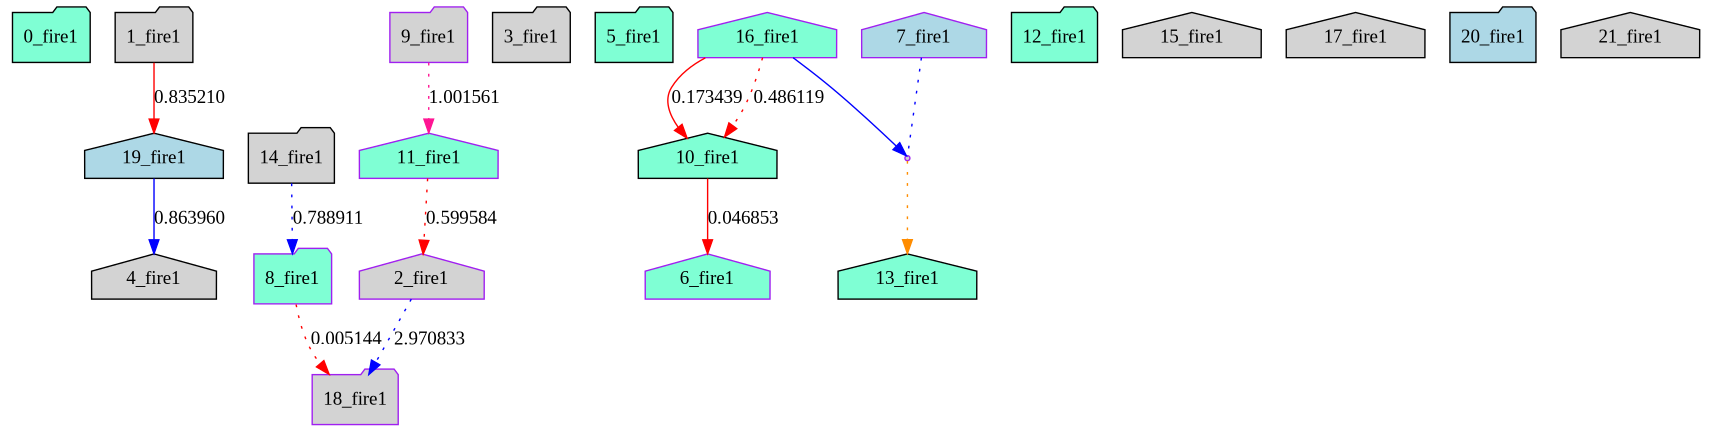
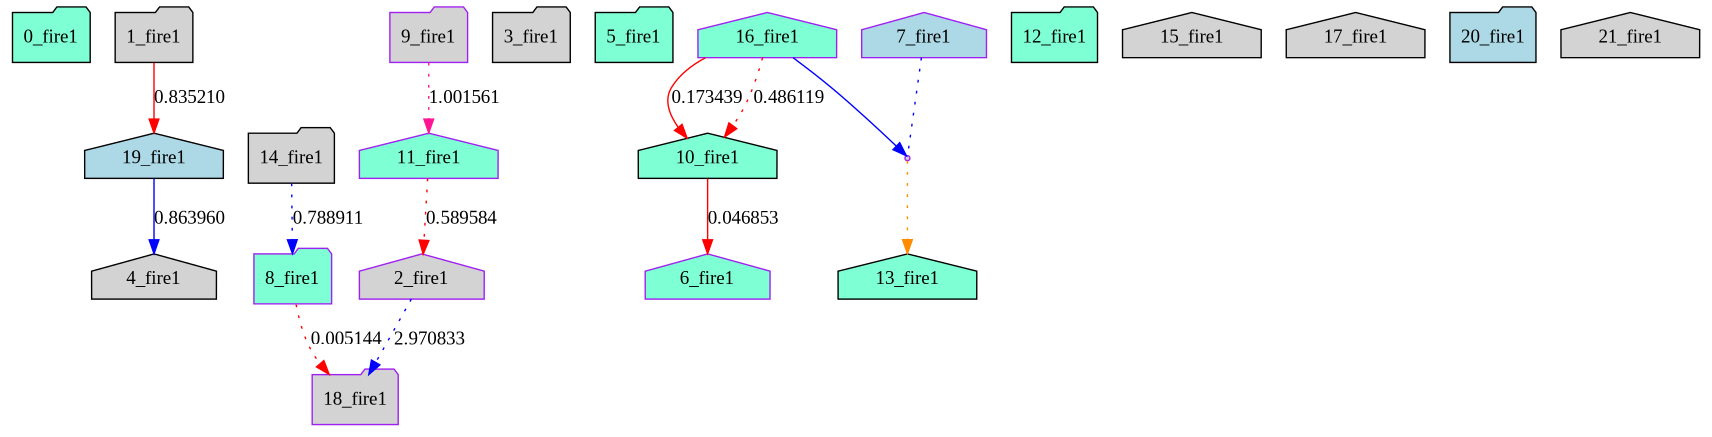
edge "11_fire1" -> "2_fire1": label "0.599584" -> "0.589584"
